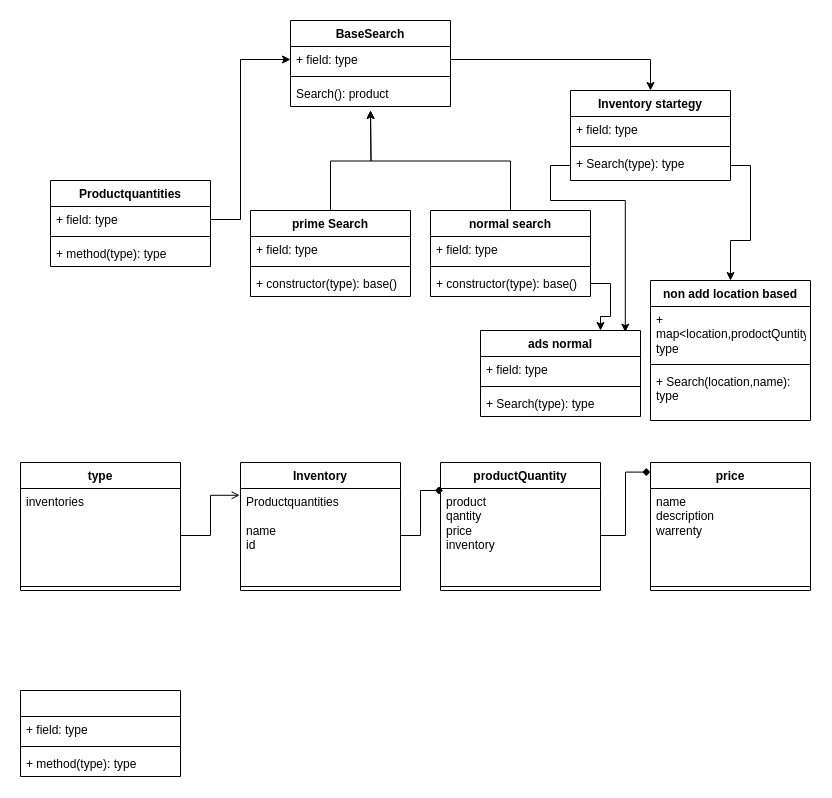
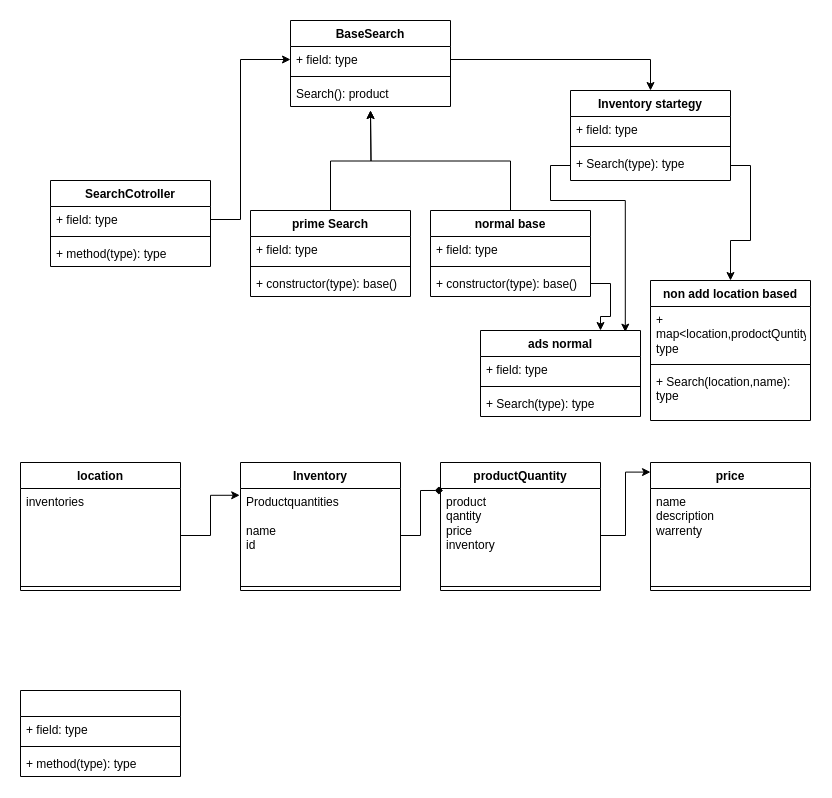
node "Productquantities": label "Productquantities" -> "SearchCotroller"
node "normal search": label "normal search" -> "normal base"
edge "product qantity price inventory" -> "price": arrowhead diamond -> classic
node "type": label "type" -> "location"
edge "inventories" -> "Productquantities name id": arrowhead open -> classic
